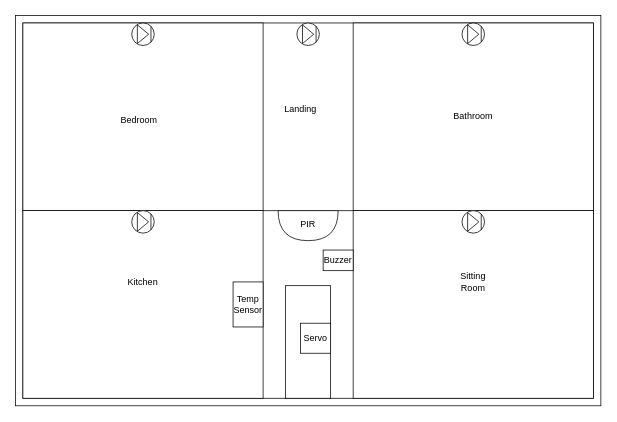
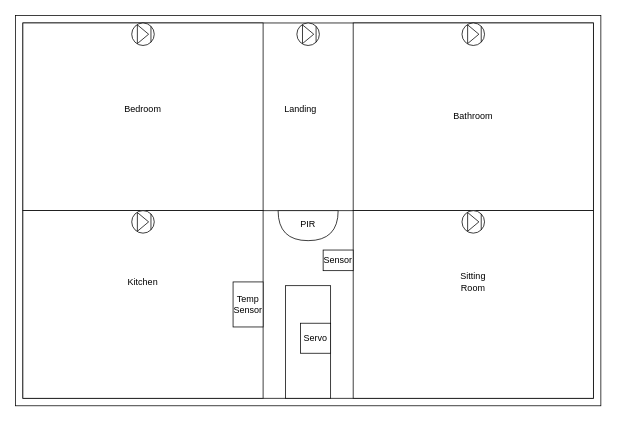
node "Bedroom": moved (139, 120) -> (143, 109)
node "Buzzer": label "Buzzer" -> "Sensor"
